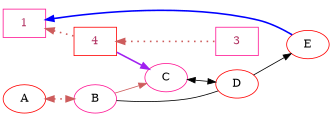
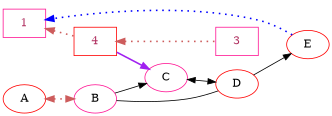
edge "E" -> "1": style solid -> dotted
edge "B" -> "C": color indianred -> black
